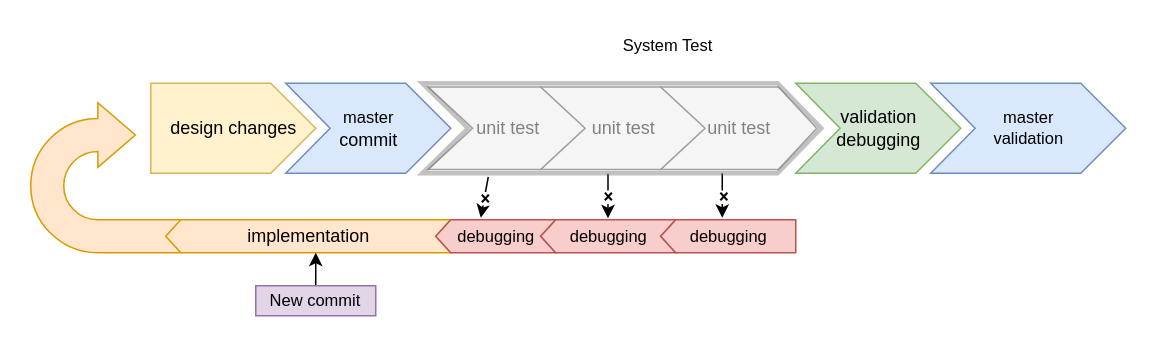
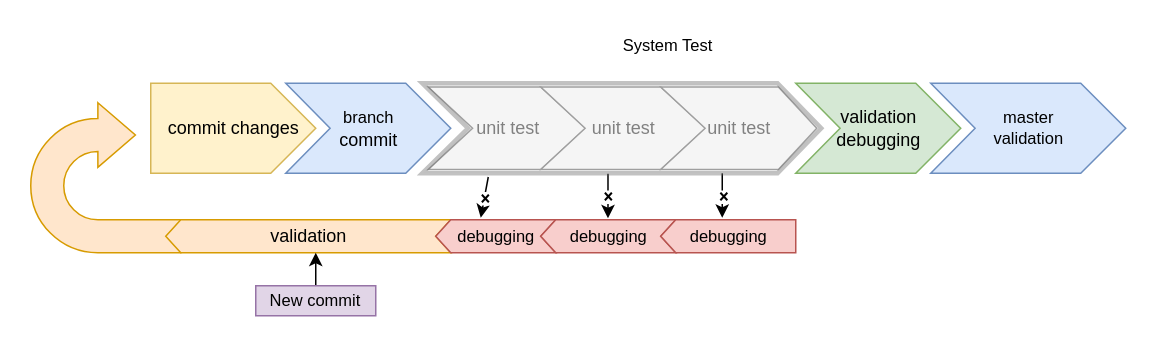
node "design changes": label "design changes" -> "commit changes"
node "master commit": label "master commit" -> "branch commit"
node "implementation": label "implementation" -> "validation"
